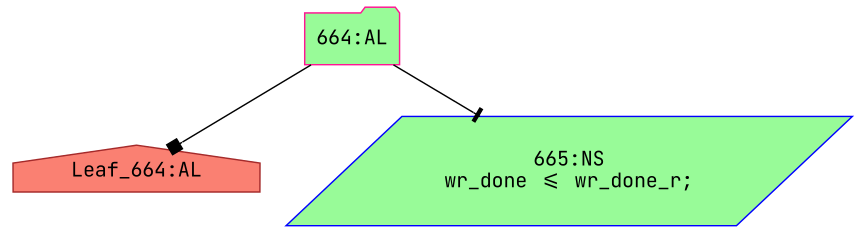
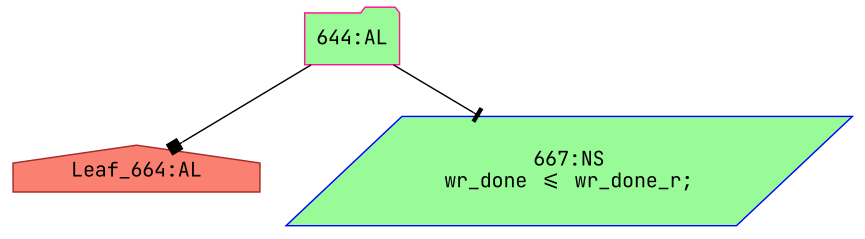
node "664:AL": label "664:AL" -> "644:AL"
node "665:NS wr_done <= wr_done_r;": label "665:NS wr_done <= wr_done_r;" -> "667:NS wr_done <= wr_done_r;"
